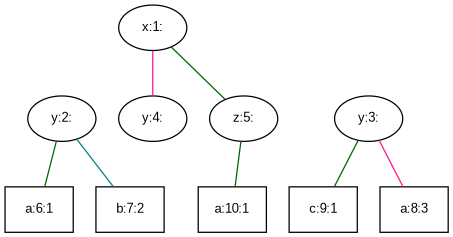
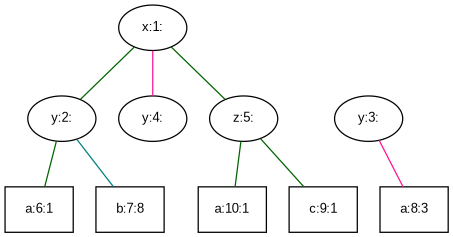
edge "x:1:" -- "y:2:": added
edge "y:3:" -- "c:9:1": now "z:5:" -- "c:9:1"
node "b:7:2": label "b:7:2" -> "b:7:8"
